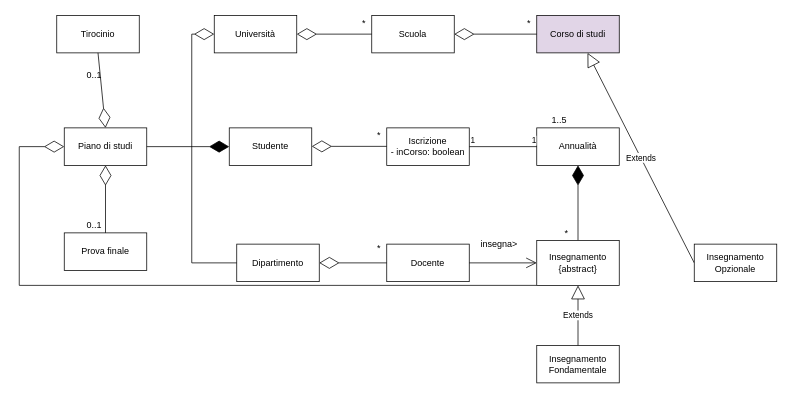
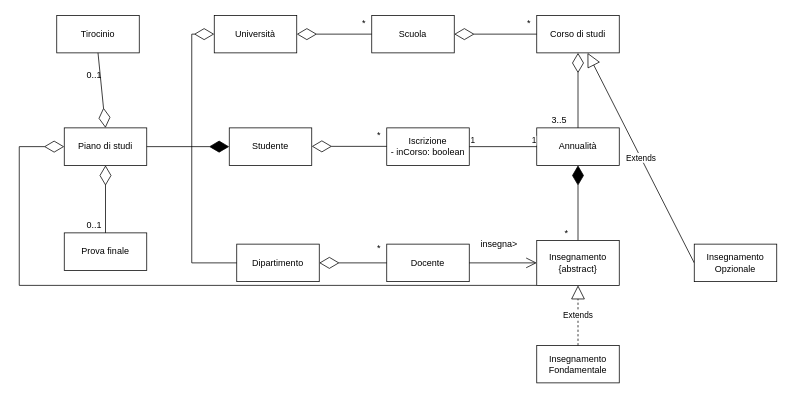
node "Corso di studi": fillcolor #e1d5e7 -> #ffffff
edge "Annualità" -> "Corso di studi": added
node "1..5": label "1..5" -> "3..5"
edge "Insegnamento Fondamentale" -> "Insegnamento {abstract}": style solid -> dashed
